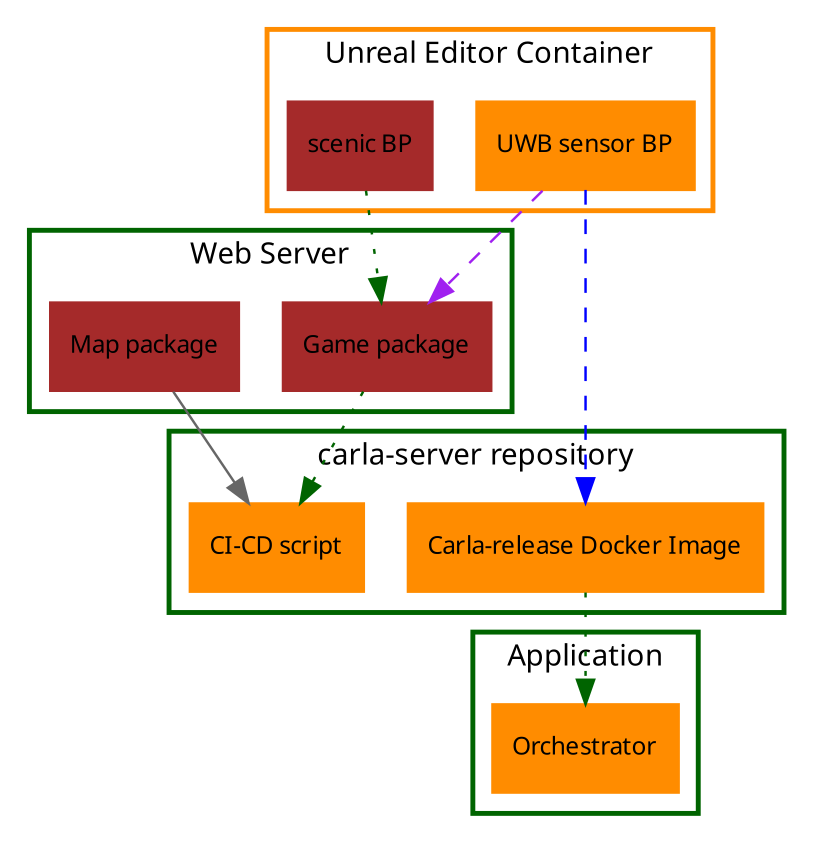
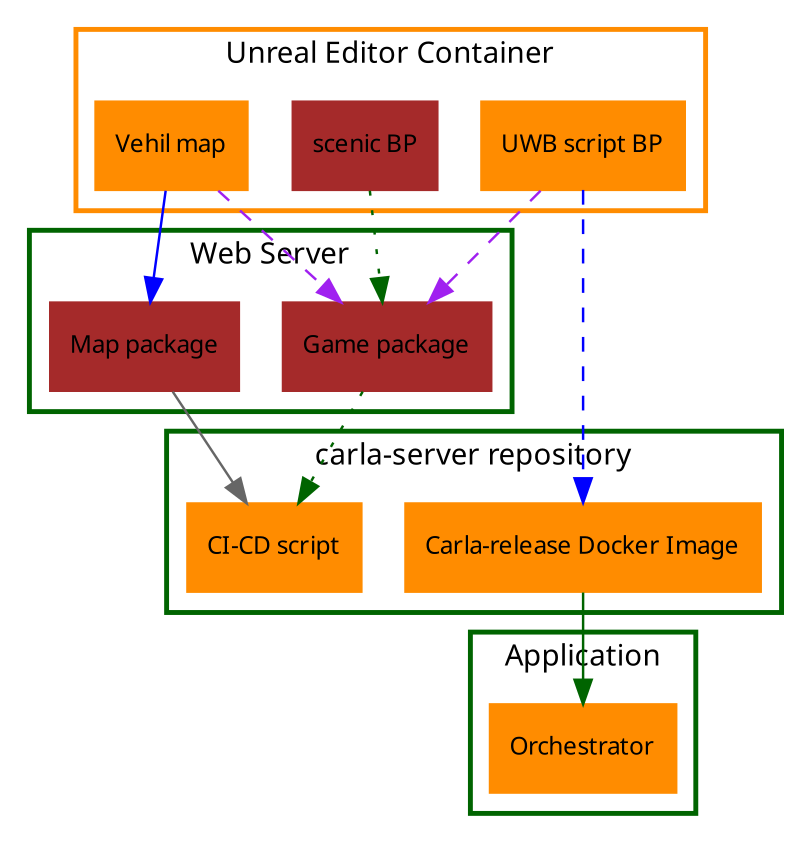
node "Vehil map": added
node "UWB sensor BP": label "UWB sensor BP" -> "UWB script BP"
edge "Carla-release Docker Image" -> "Orchestrator": style dotted -> solid
